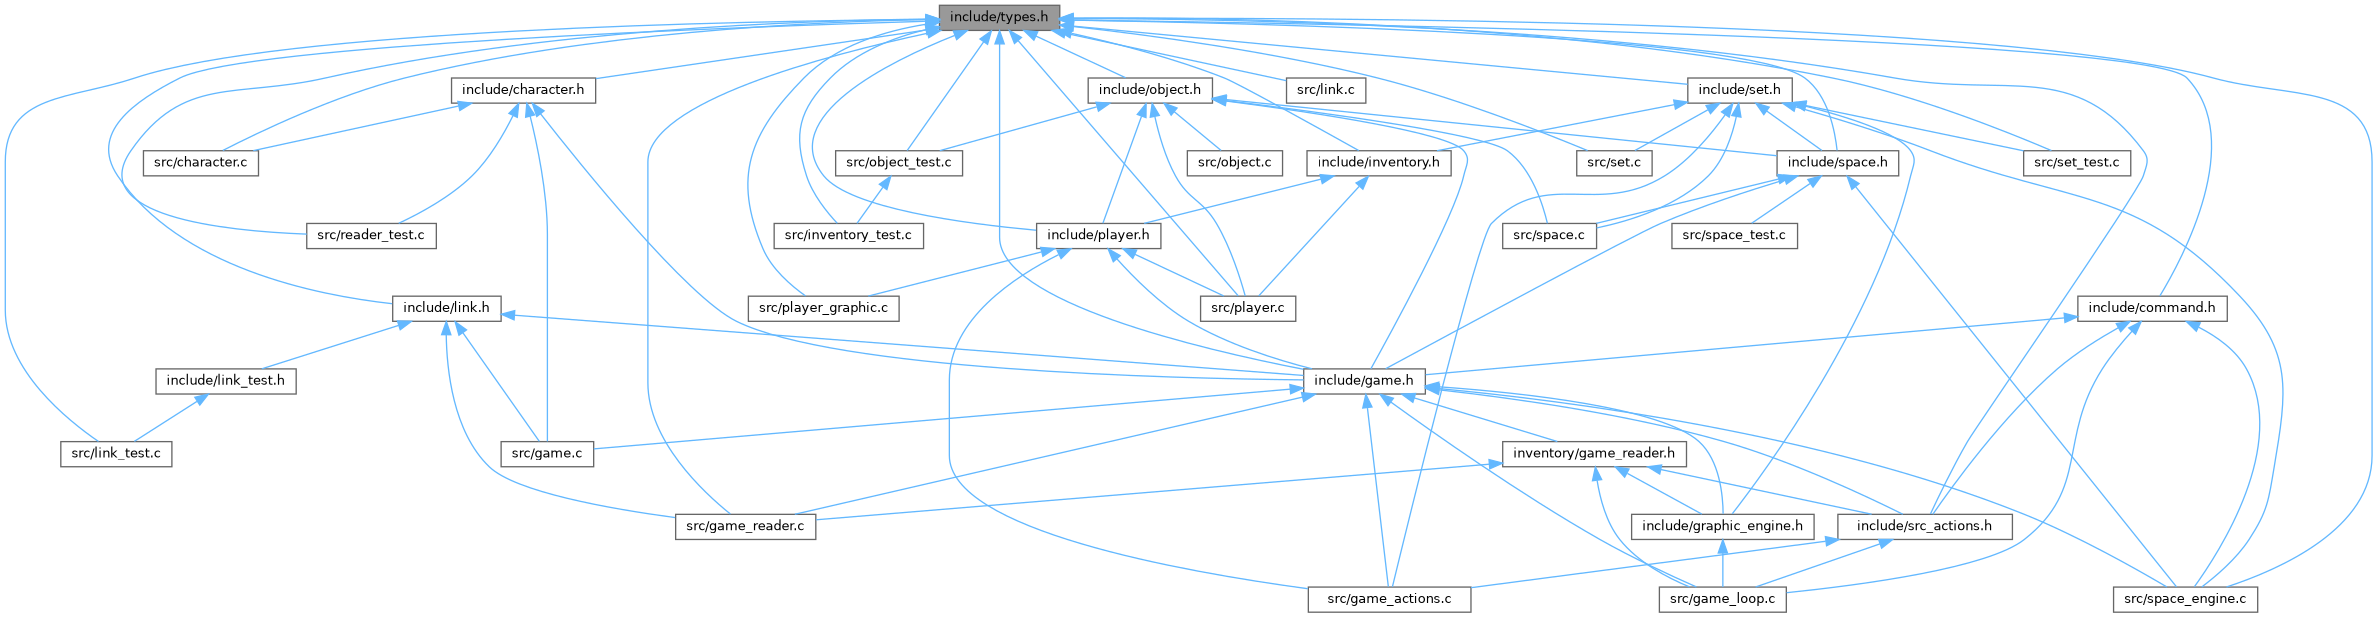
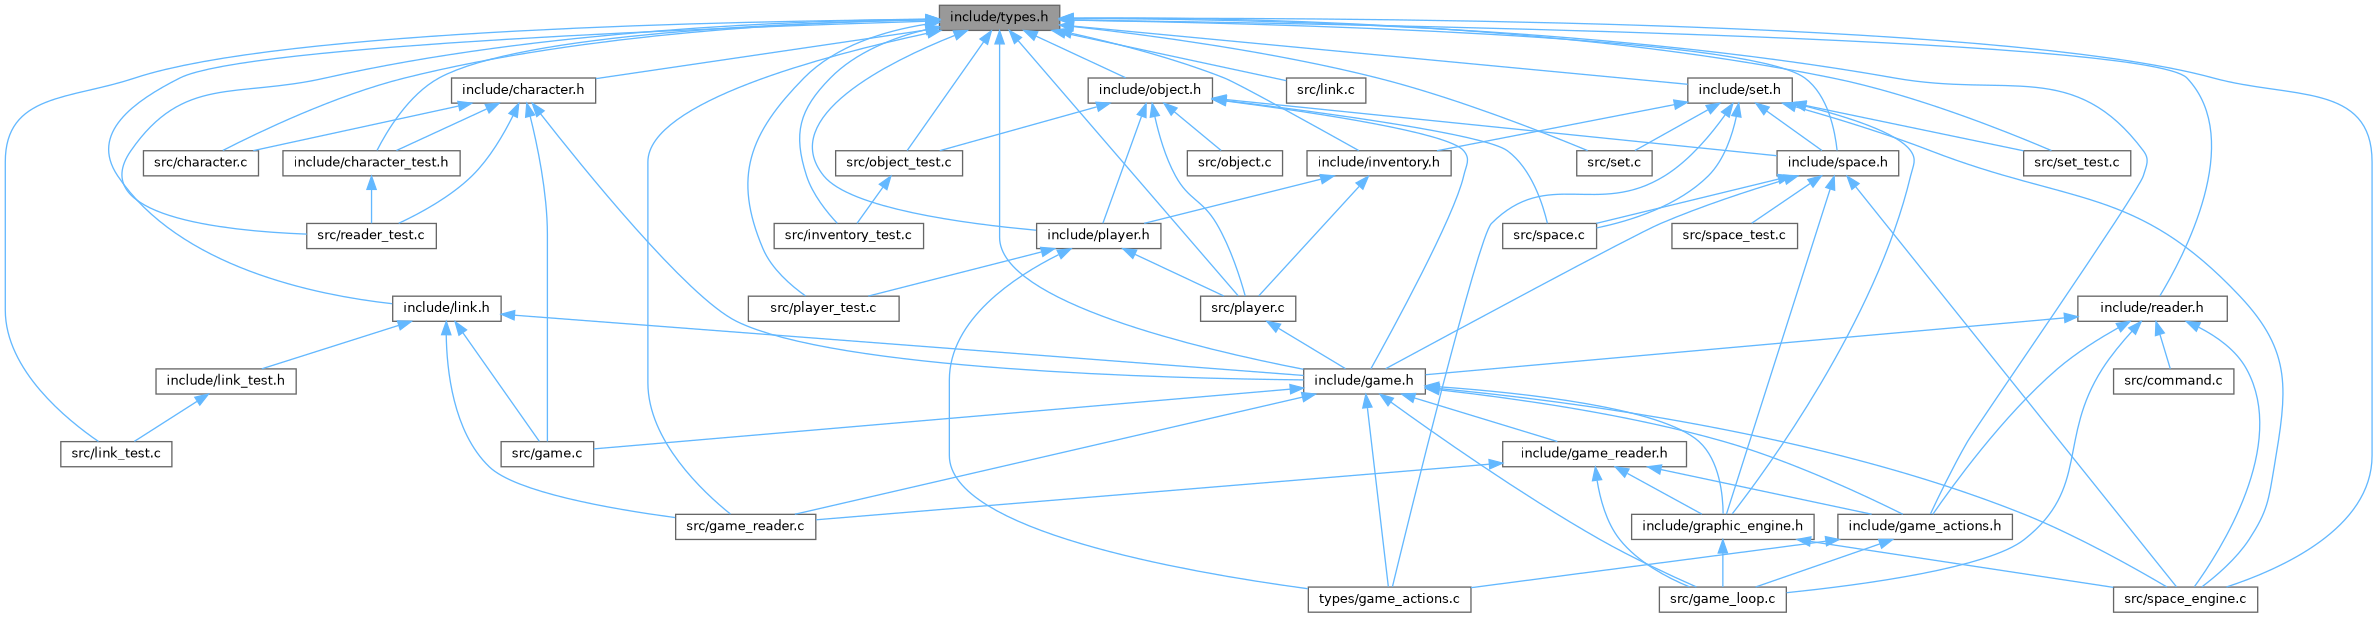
node "include/character_test.h": added
node "src/player_graphic.c": label "src/player_graphic.c" -> "src/player_test.c"
node "include/command.h": label "include/command.h" -> "include/reader.h"
edge "include/game.h" -> "include/player.h": now "include/game.h" -> "src/player.c"
edge "include/graphic_engine.h" -> "include/space.h": added
node "src/command.c": added
node "inventory/game_reader.h": label "inventory/game_reader.h" -> "include/game_reader.h"
node "include/src_actions.h": label "include/src_actions.h" -> "include/game_actions.h"
edge "src/space_engine.c" -> "include/graphic_engine.h": added
node "src/game_actions.c": label "src/game_actions.c" -> "types/game_actions.c"
